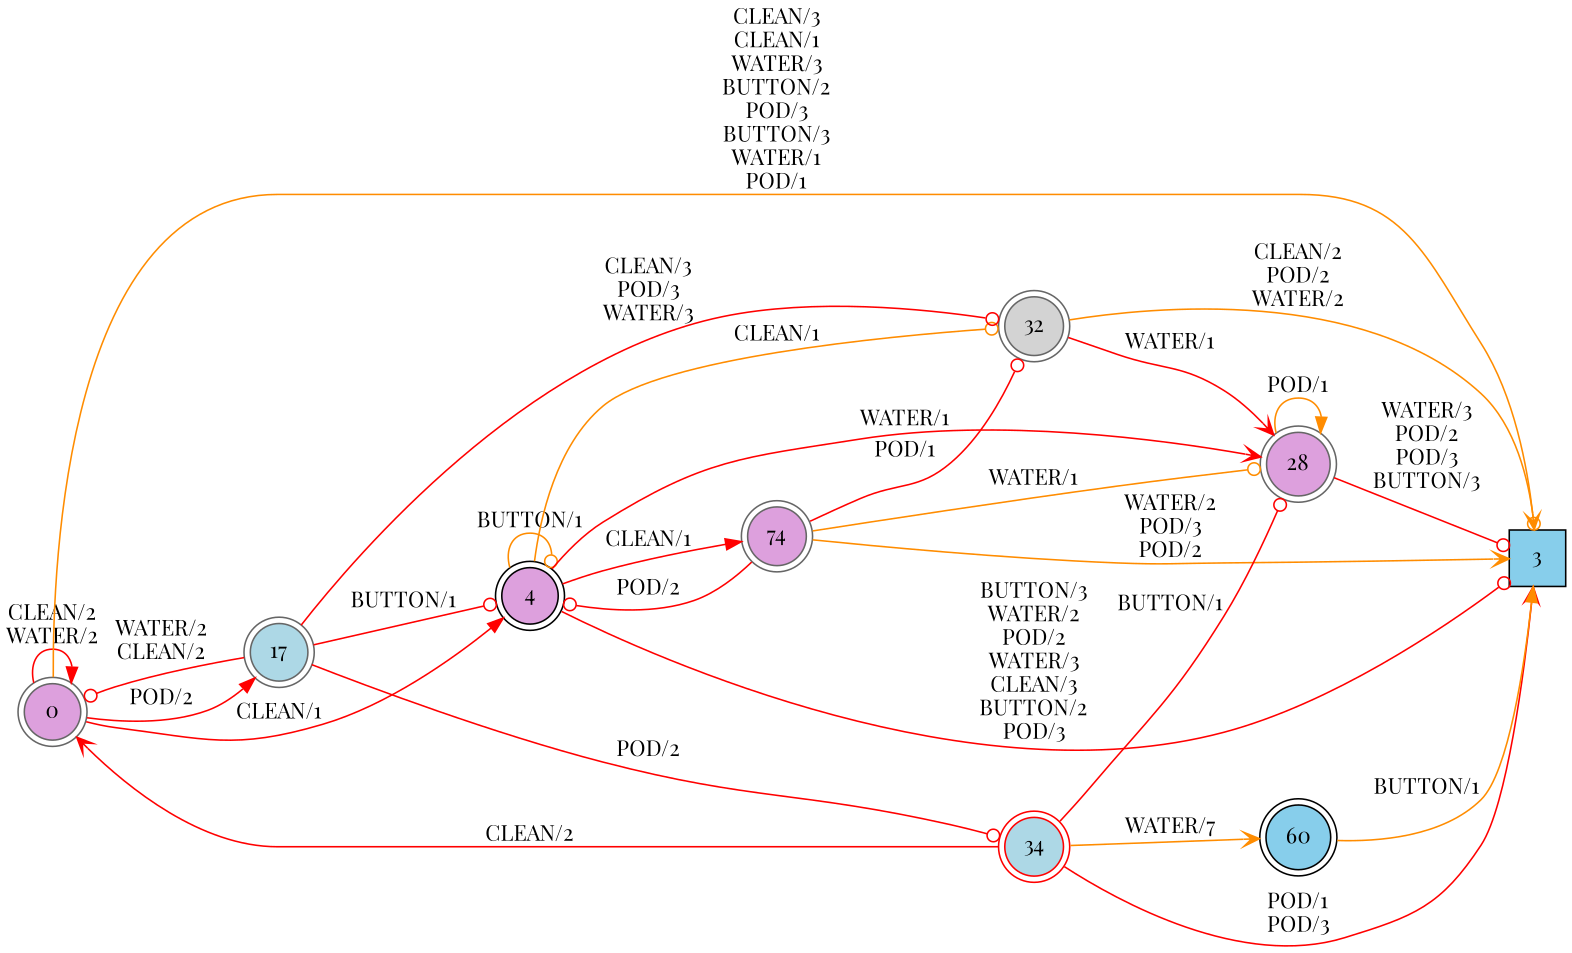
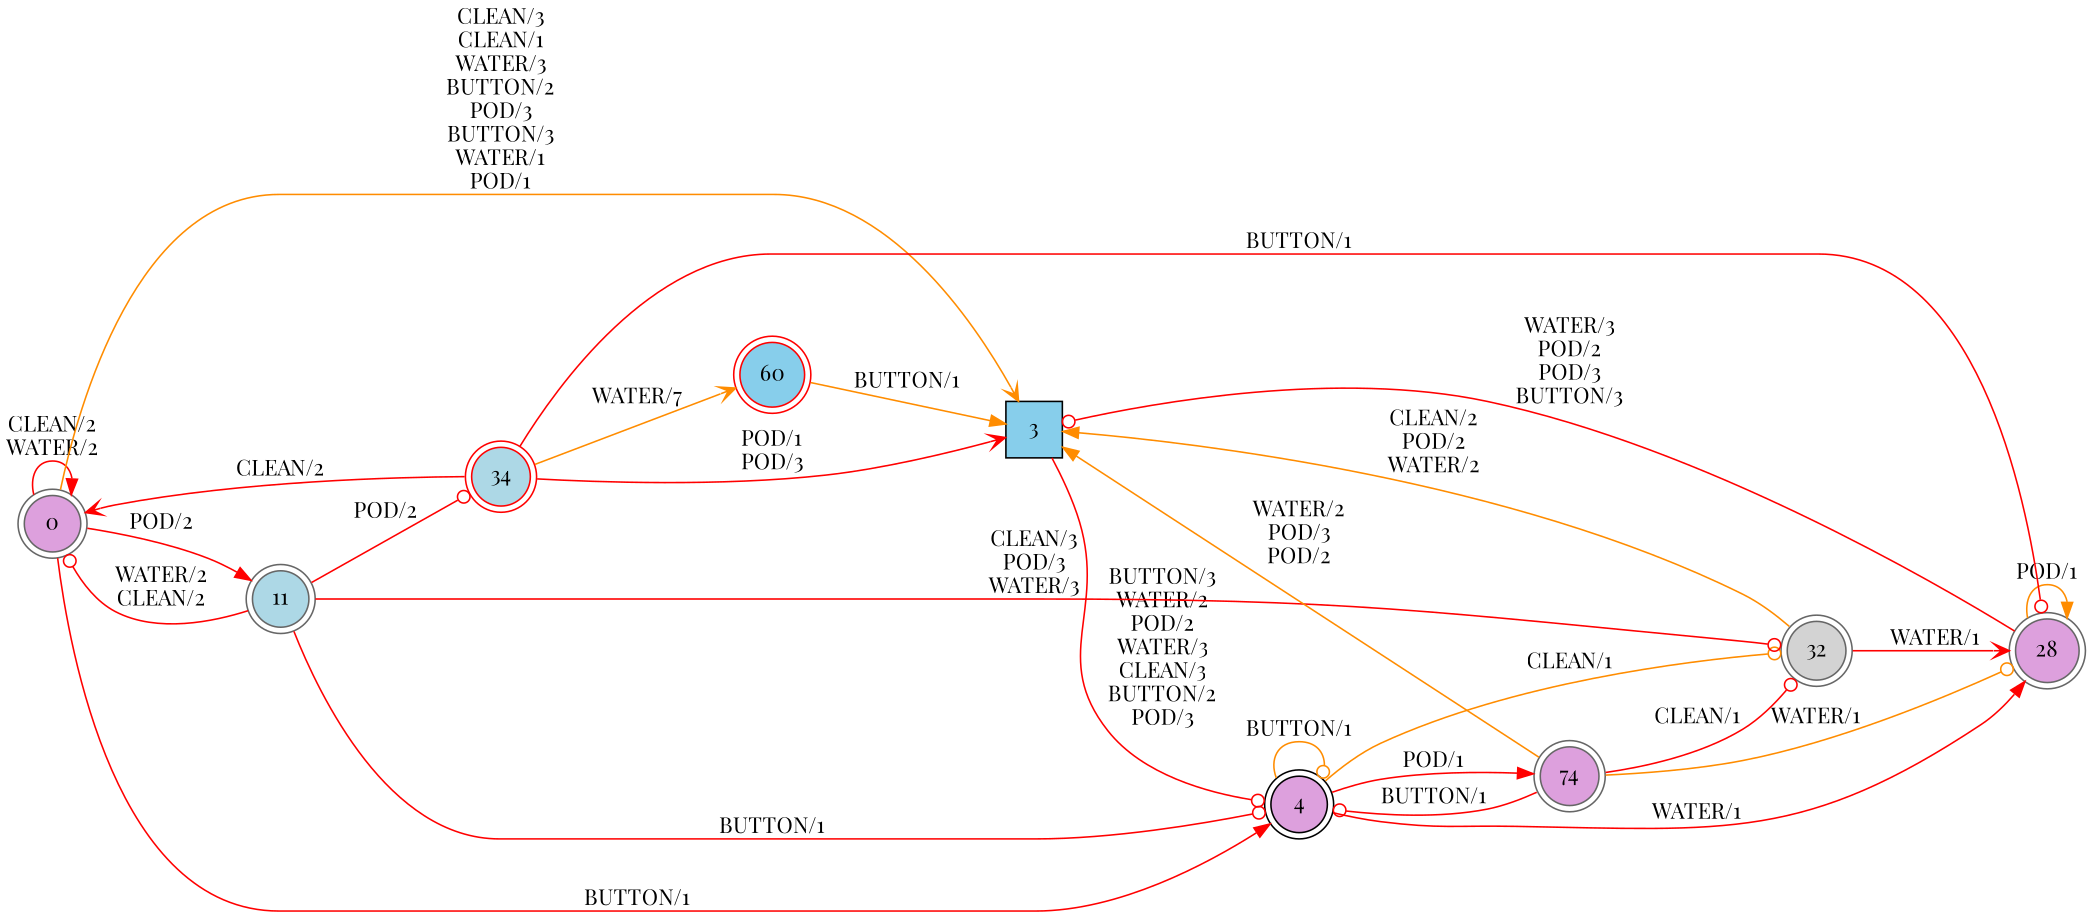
edge "32" -> "3": arrowhead odot -> normal
edge "4" -> "28": arrowhead vee -> normal
edge "74" -> "32": label "POD/1" -> "CLEAN/1"
edge "4" -> "74": label "CLEAN/1" -> "POD/1"
edge "74" -> "3": arrowhead vee -> normal
edge "74" -> "4": label "POD/2" -> "BUTTON/1"
node "17": label "17" -> "11"
edge "0" -> "4": label "CLEAN/1" -> "BUTTON/1"
edge "4" -> "3": reversed
node "60": color black -> red
